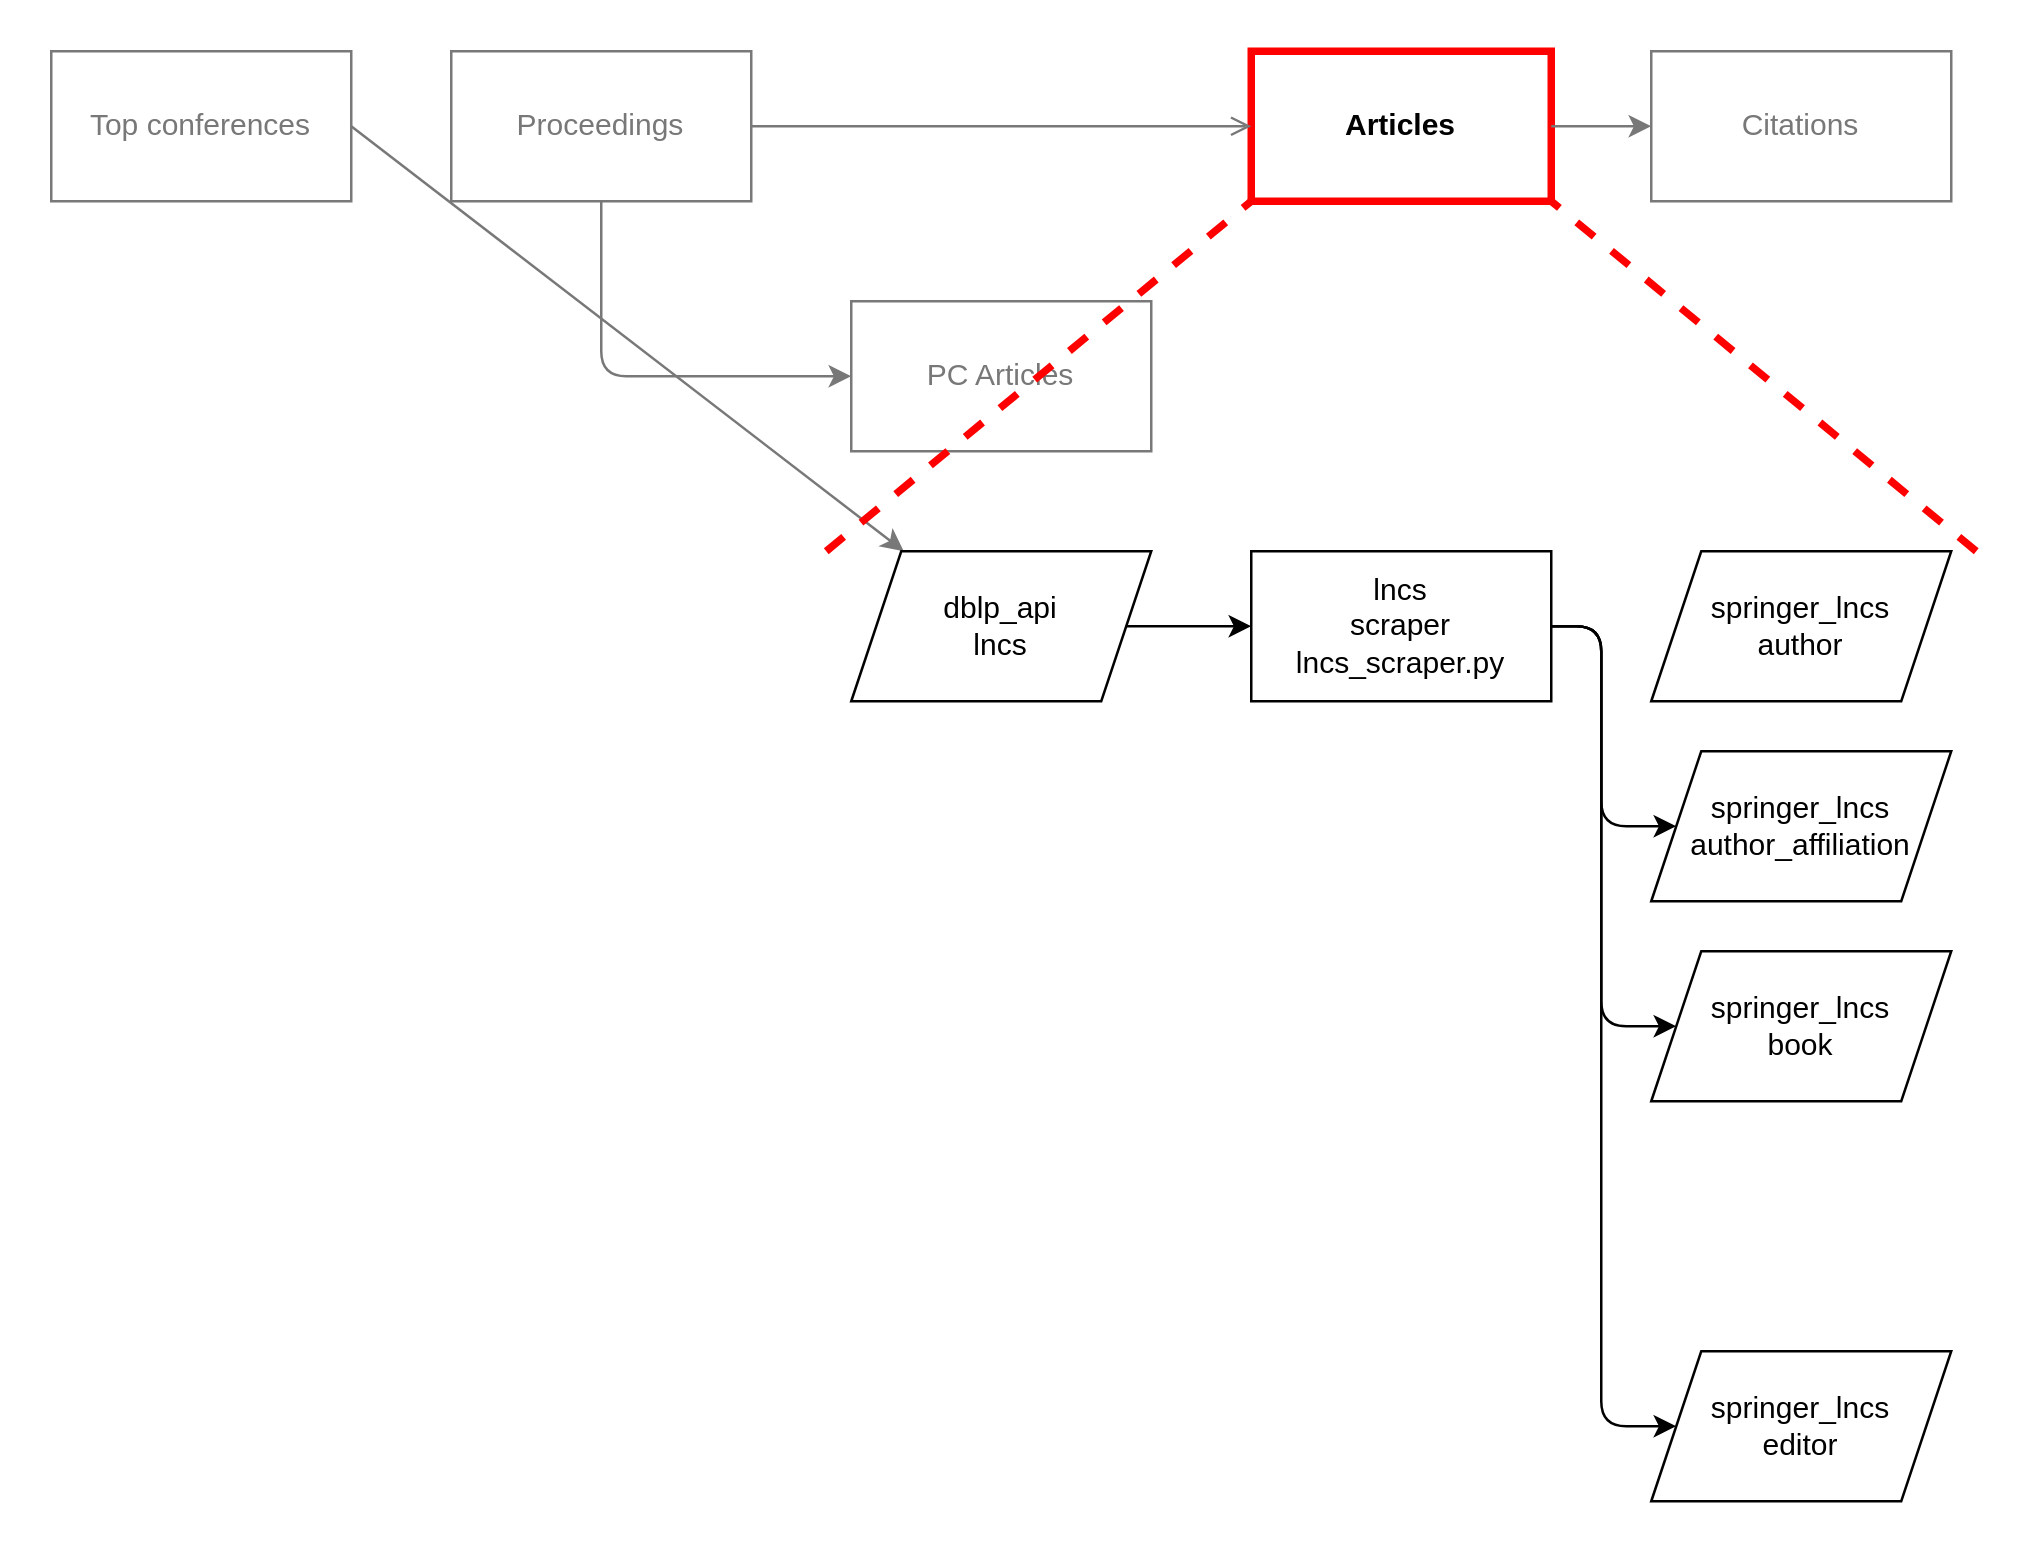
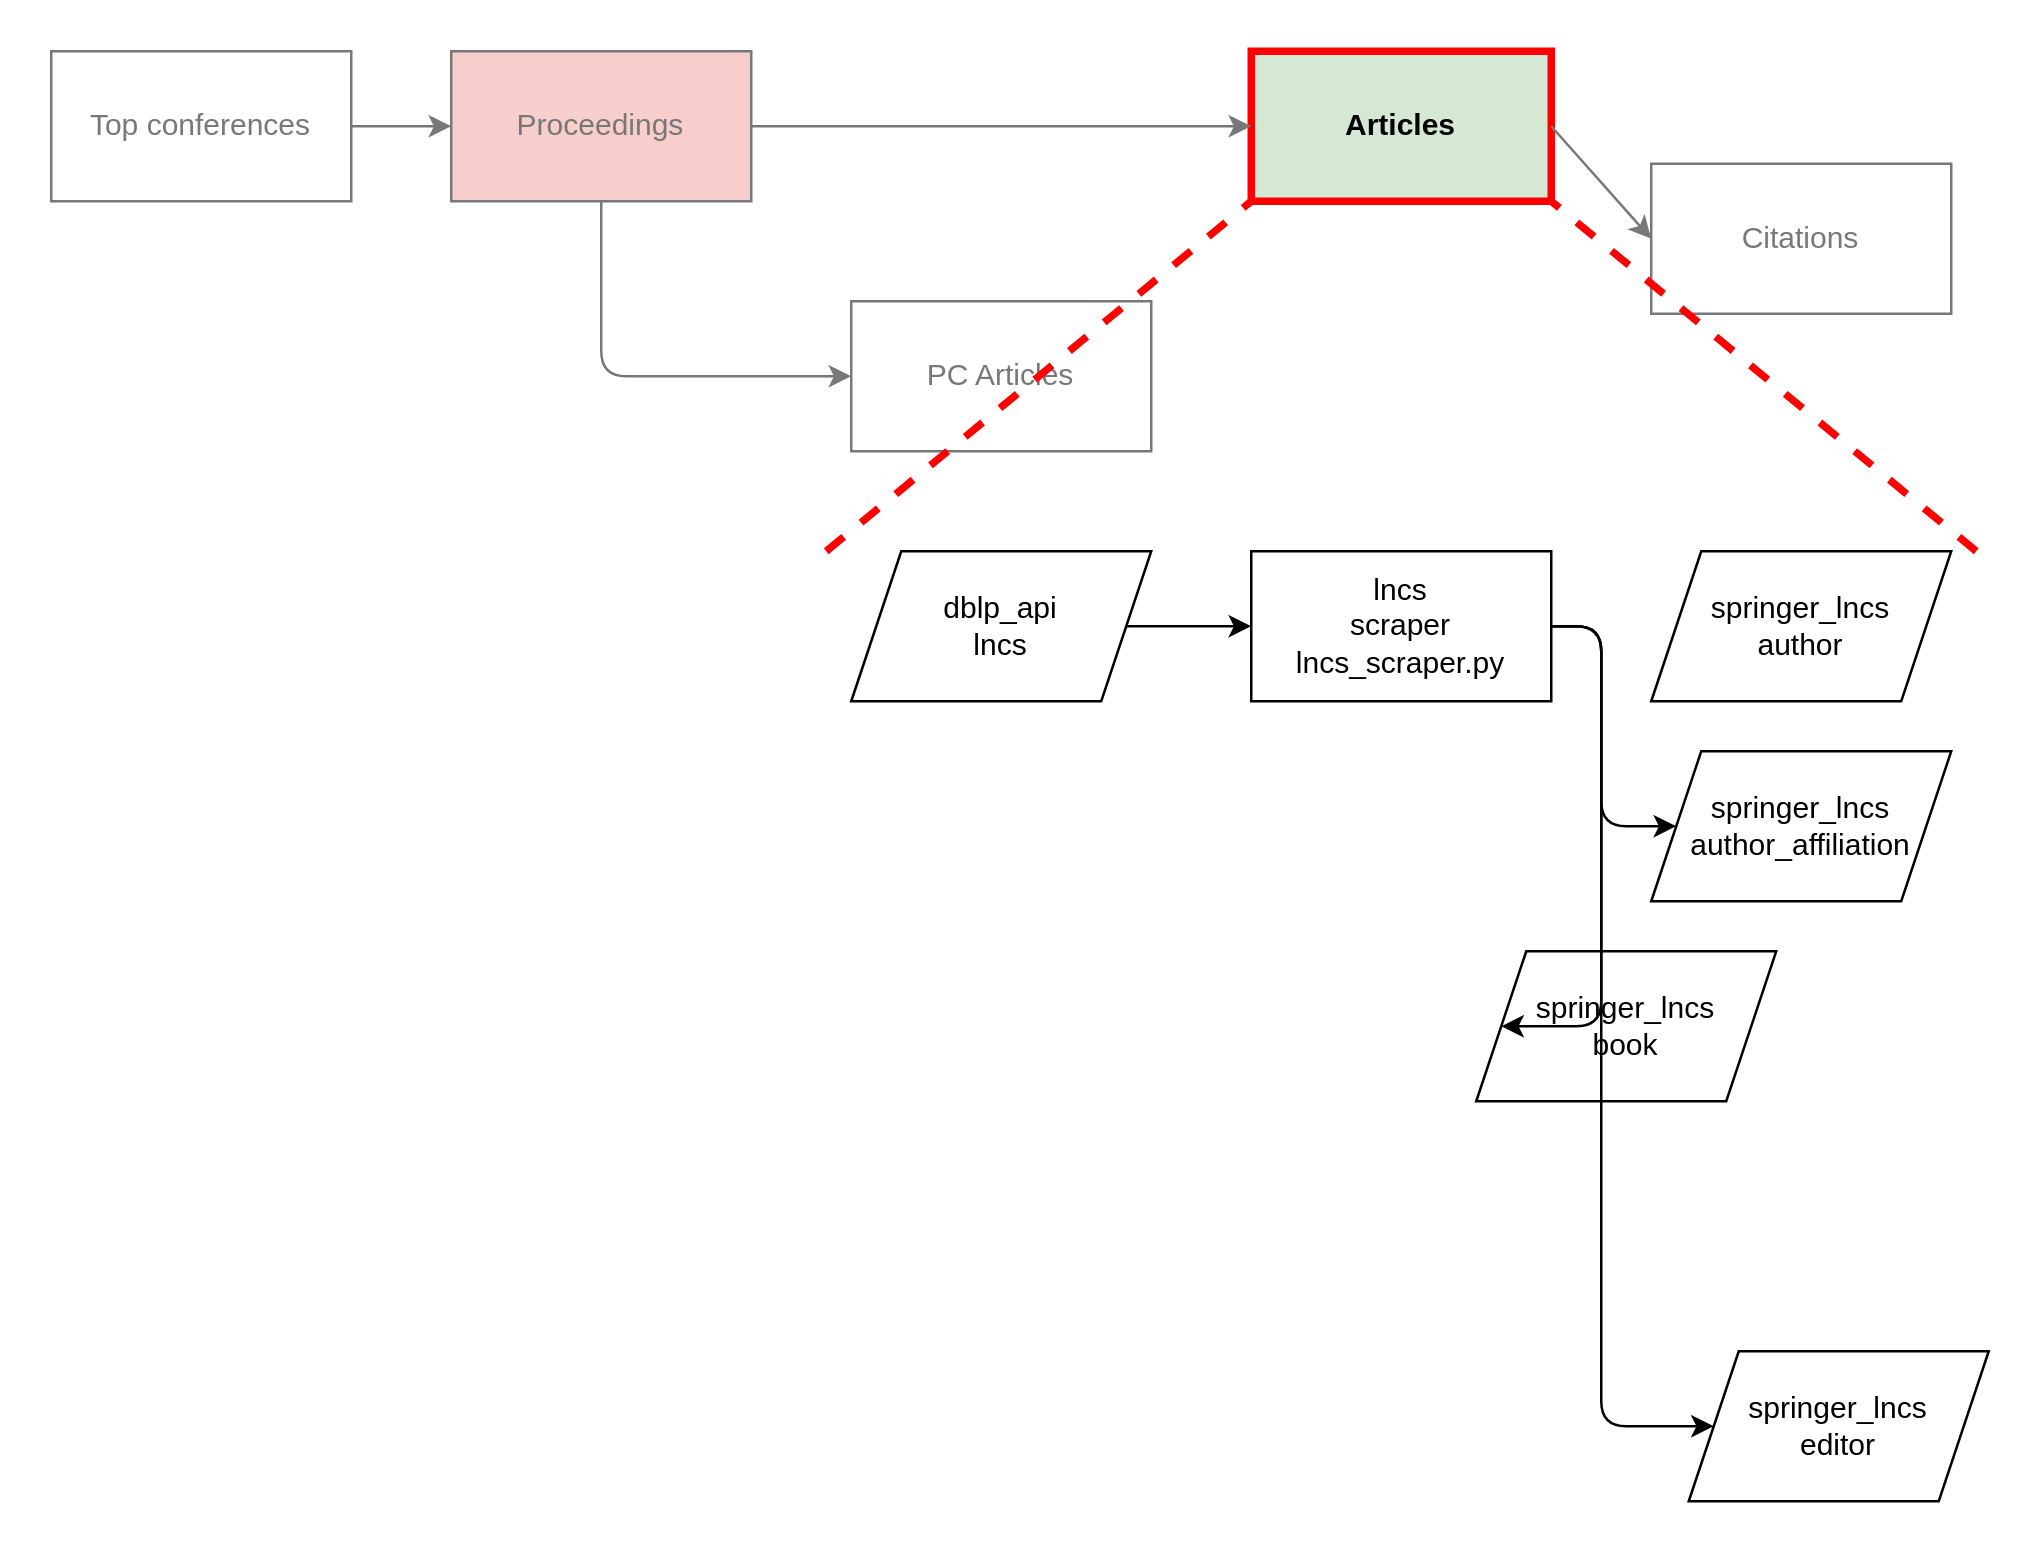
node "Proceedings": fillcolor #ffffff -> #f8cecc
edge "Proceedings" -> "Articles": arrowhead open -> classic
node "Articles": fillcolor #ffffff -> #d5e8d4
node "Citations": moved (1801, 126) -> (1801, 239)
edge "Top conferences" -> "dblp_api lncs": now "Top conferences" -> "Proceedings"
node "springer_lncs book": moved (1801, 1026) -> (1626, 1026)
node "springer_lncs editor": moved (1801, 1426) -> (1839, 1426)
